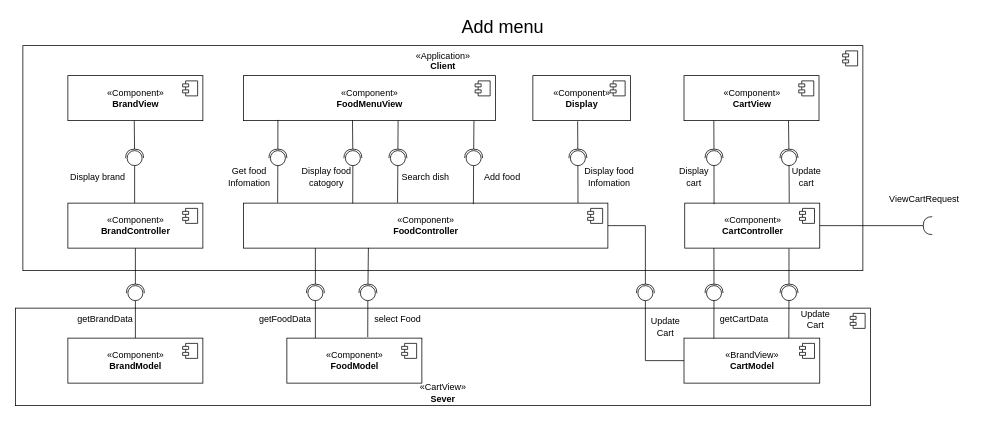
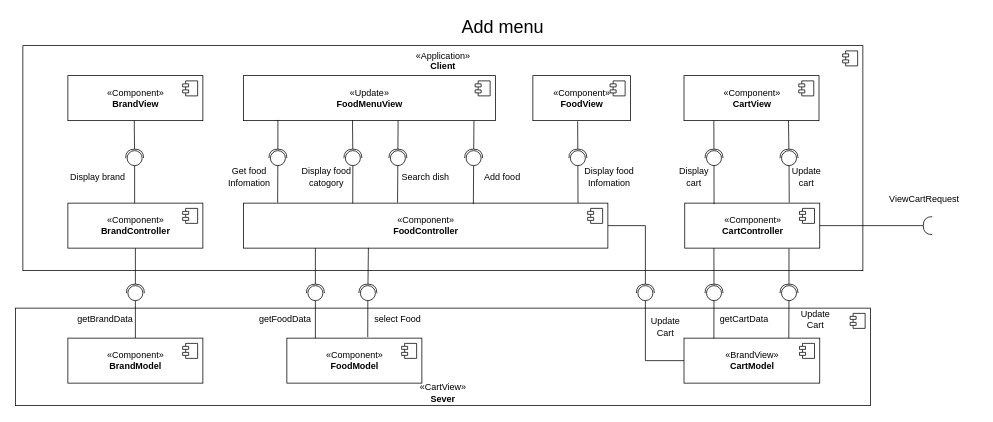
node "«Component» FoodMenuView": label "«Component» FoodMenuView" -> "«Update» FoodMenuView"
node "«Component» Display": label "«Component» Display" -> "«Component» FoodView"
